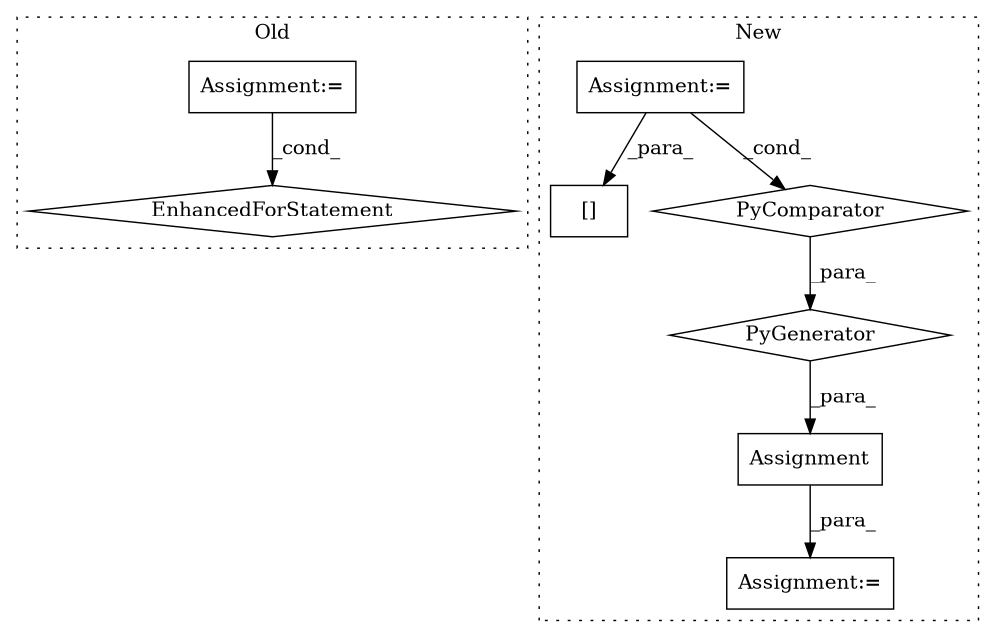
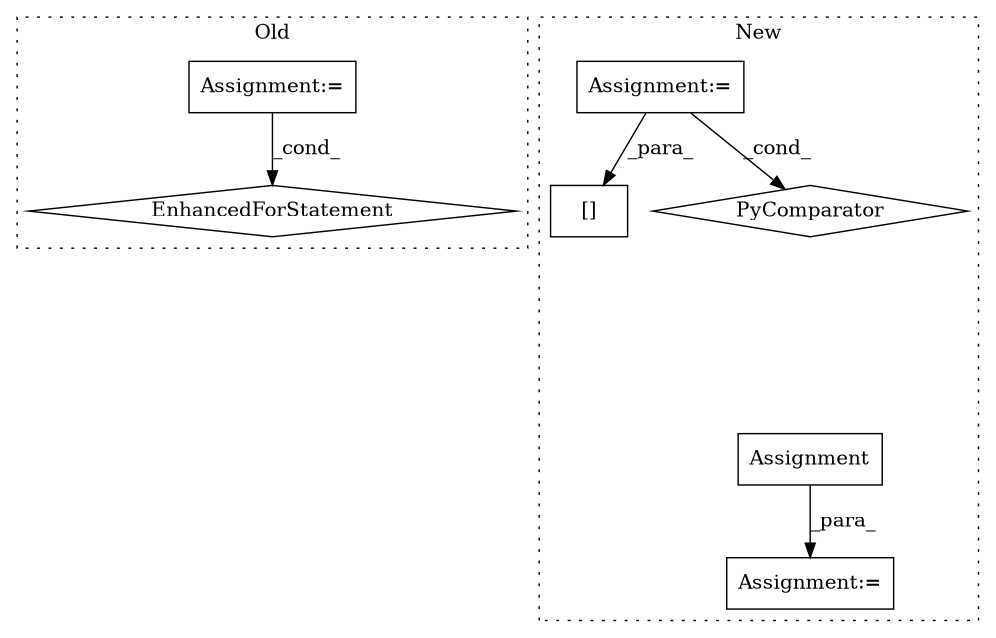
node "PyGenerator": removed
